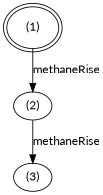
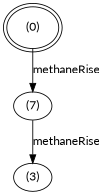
node "(1)": label "(1)" -> "(0)"
node "(2)": label "(2)" -> "(7)"
